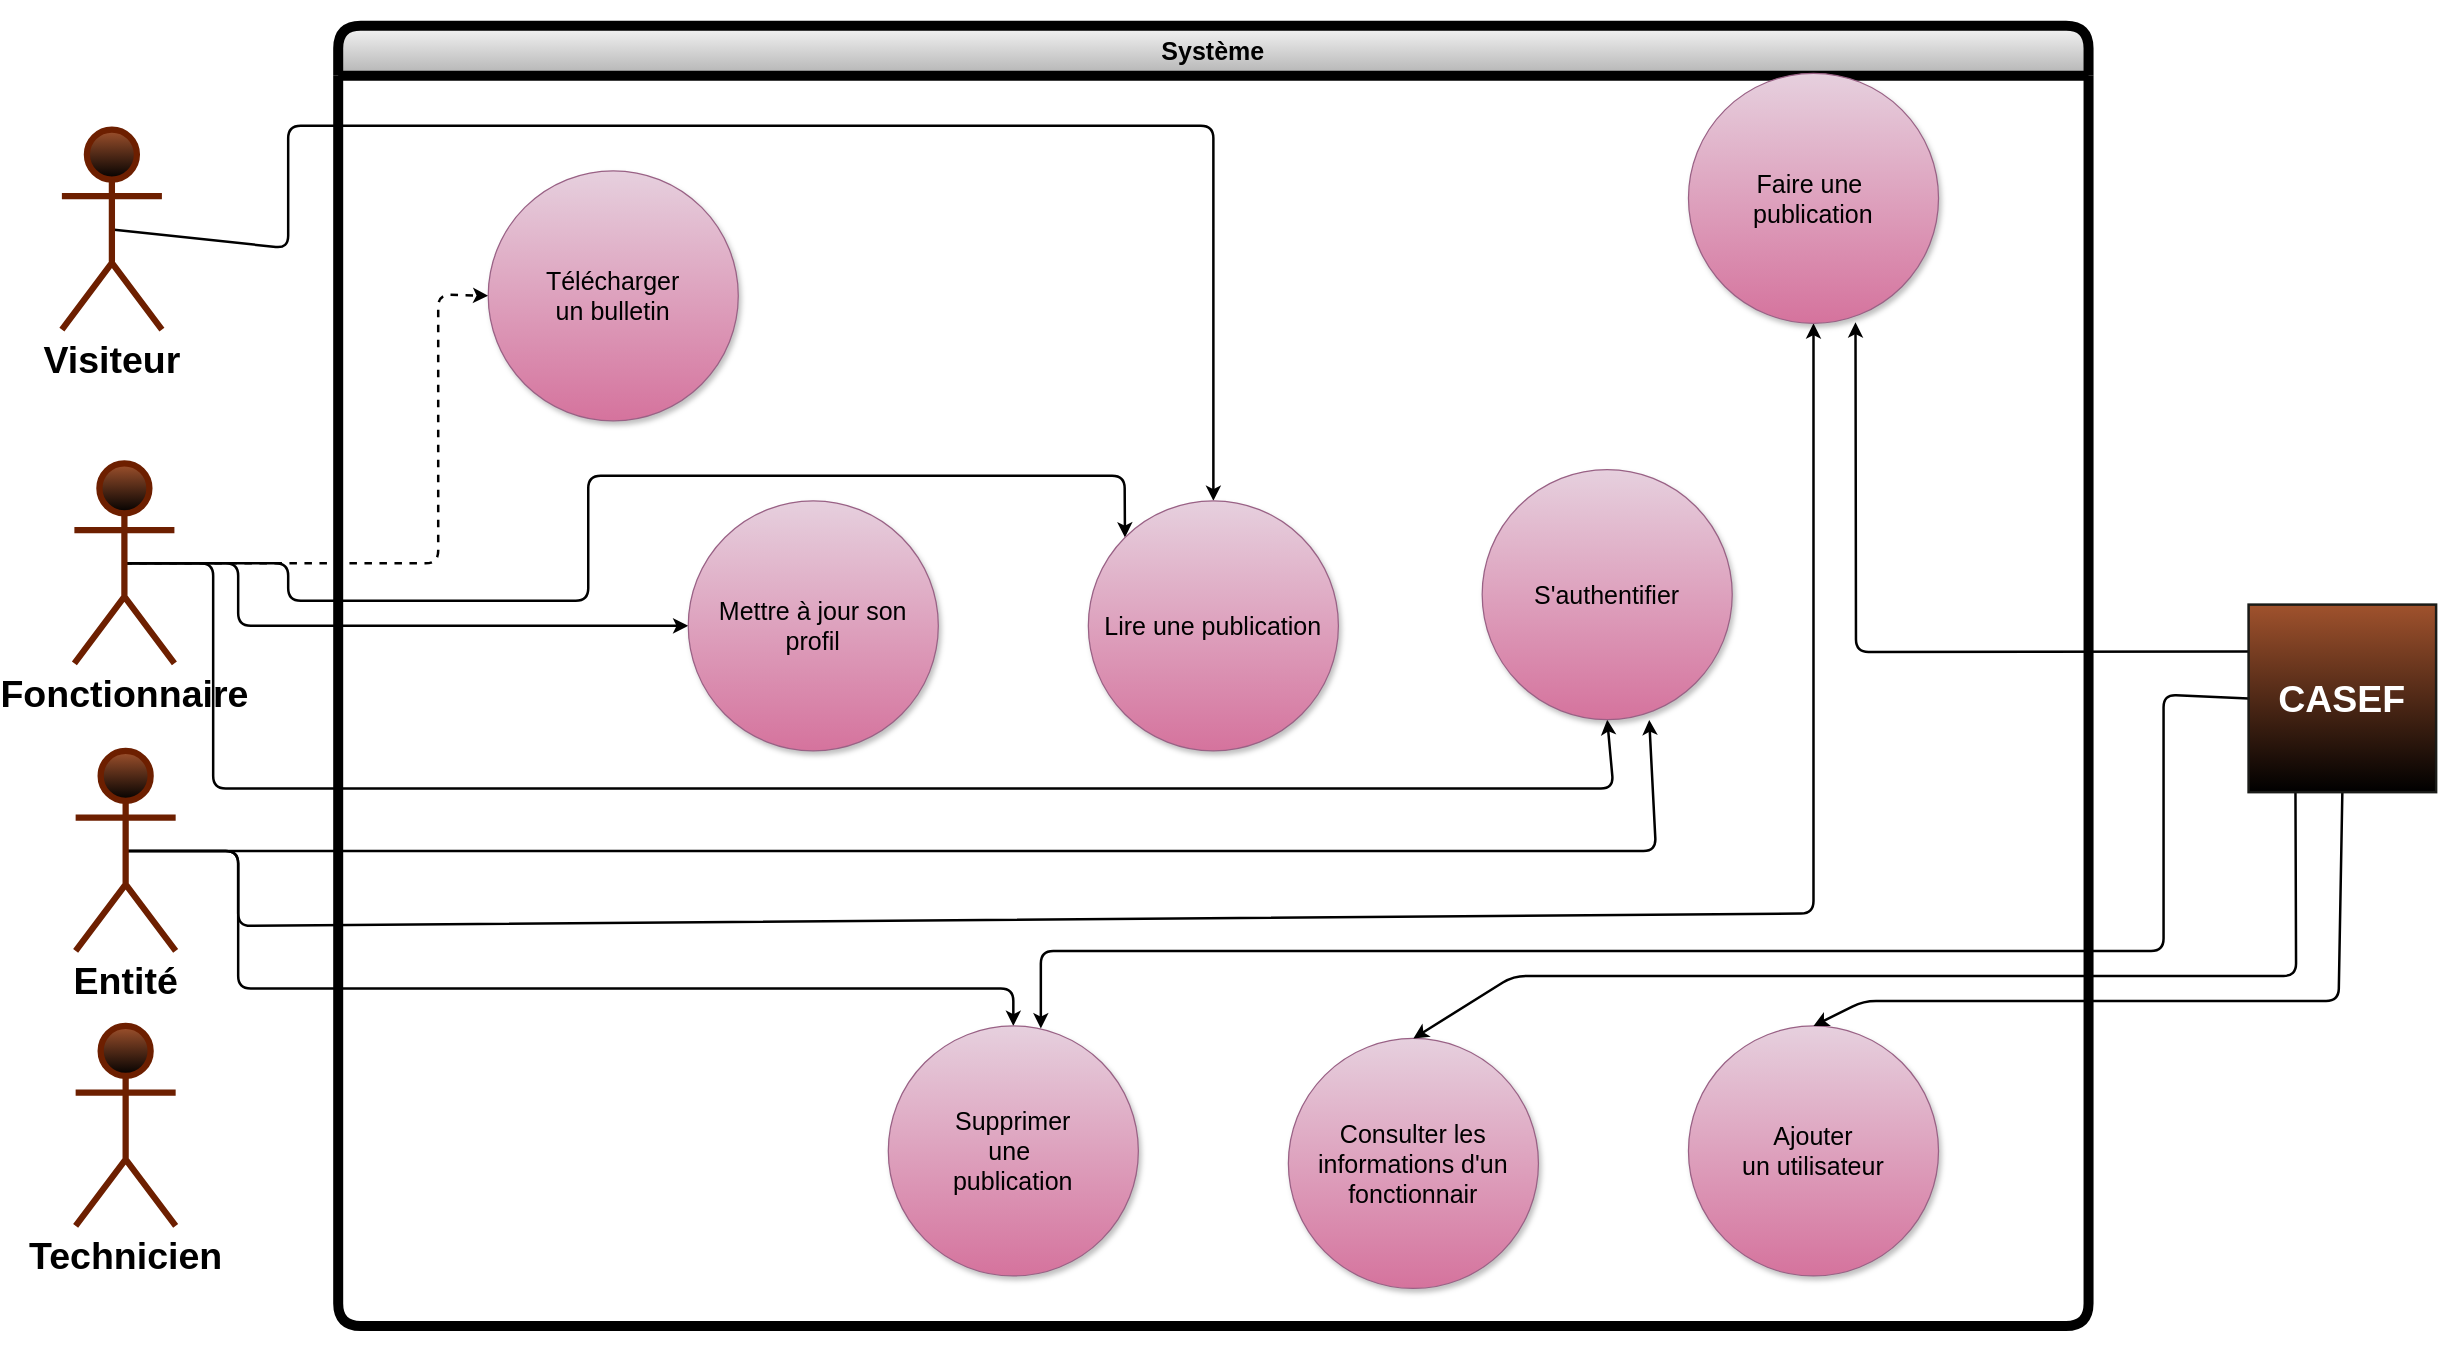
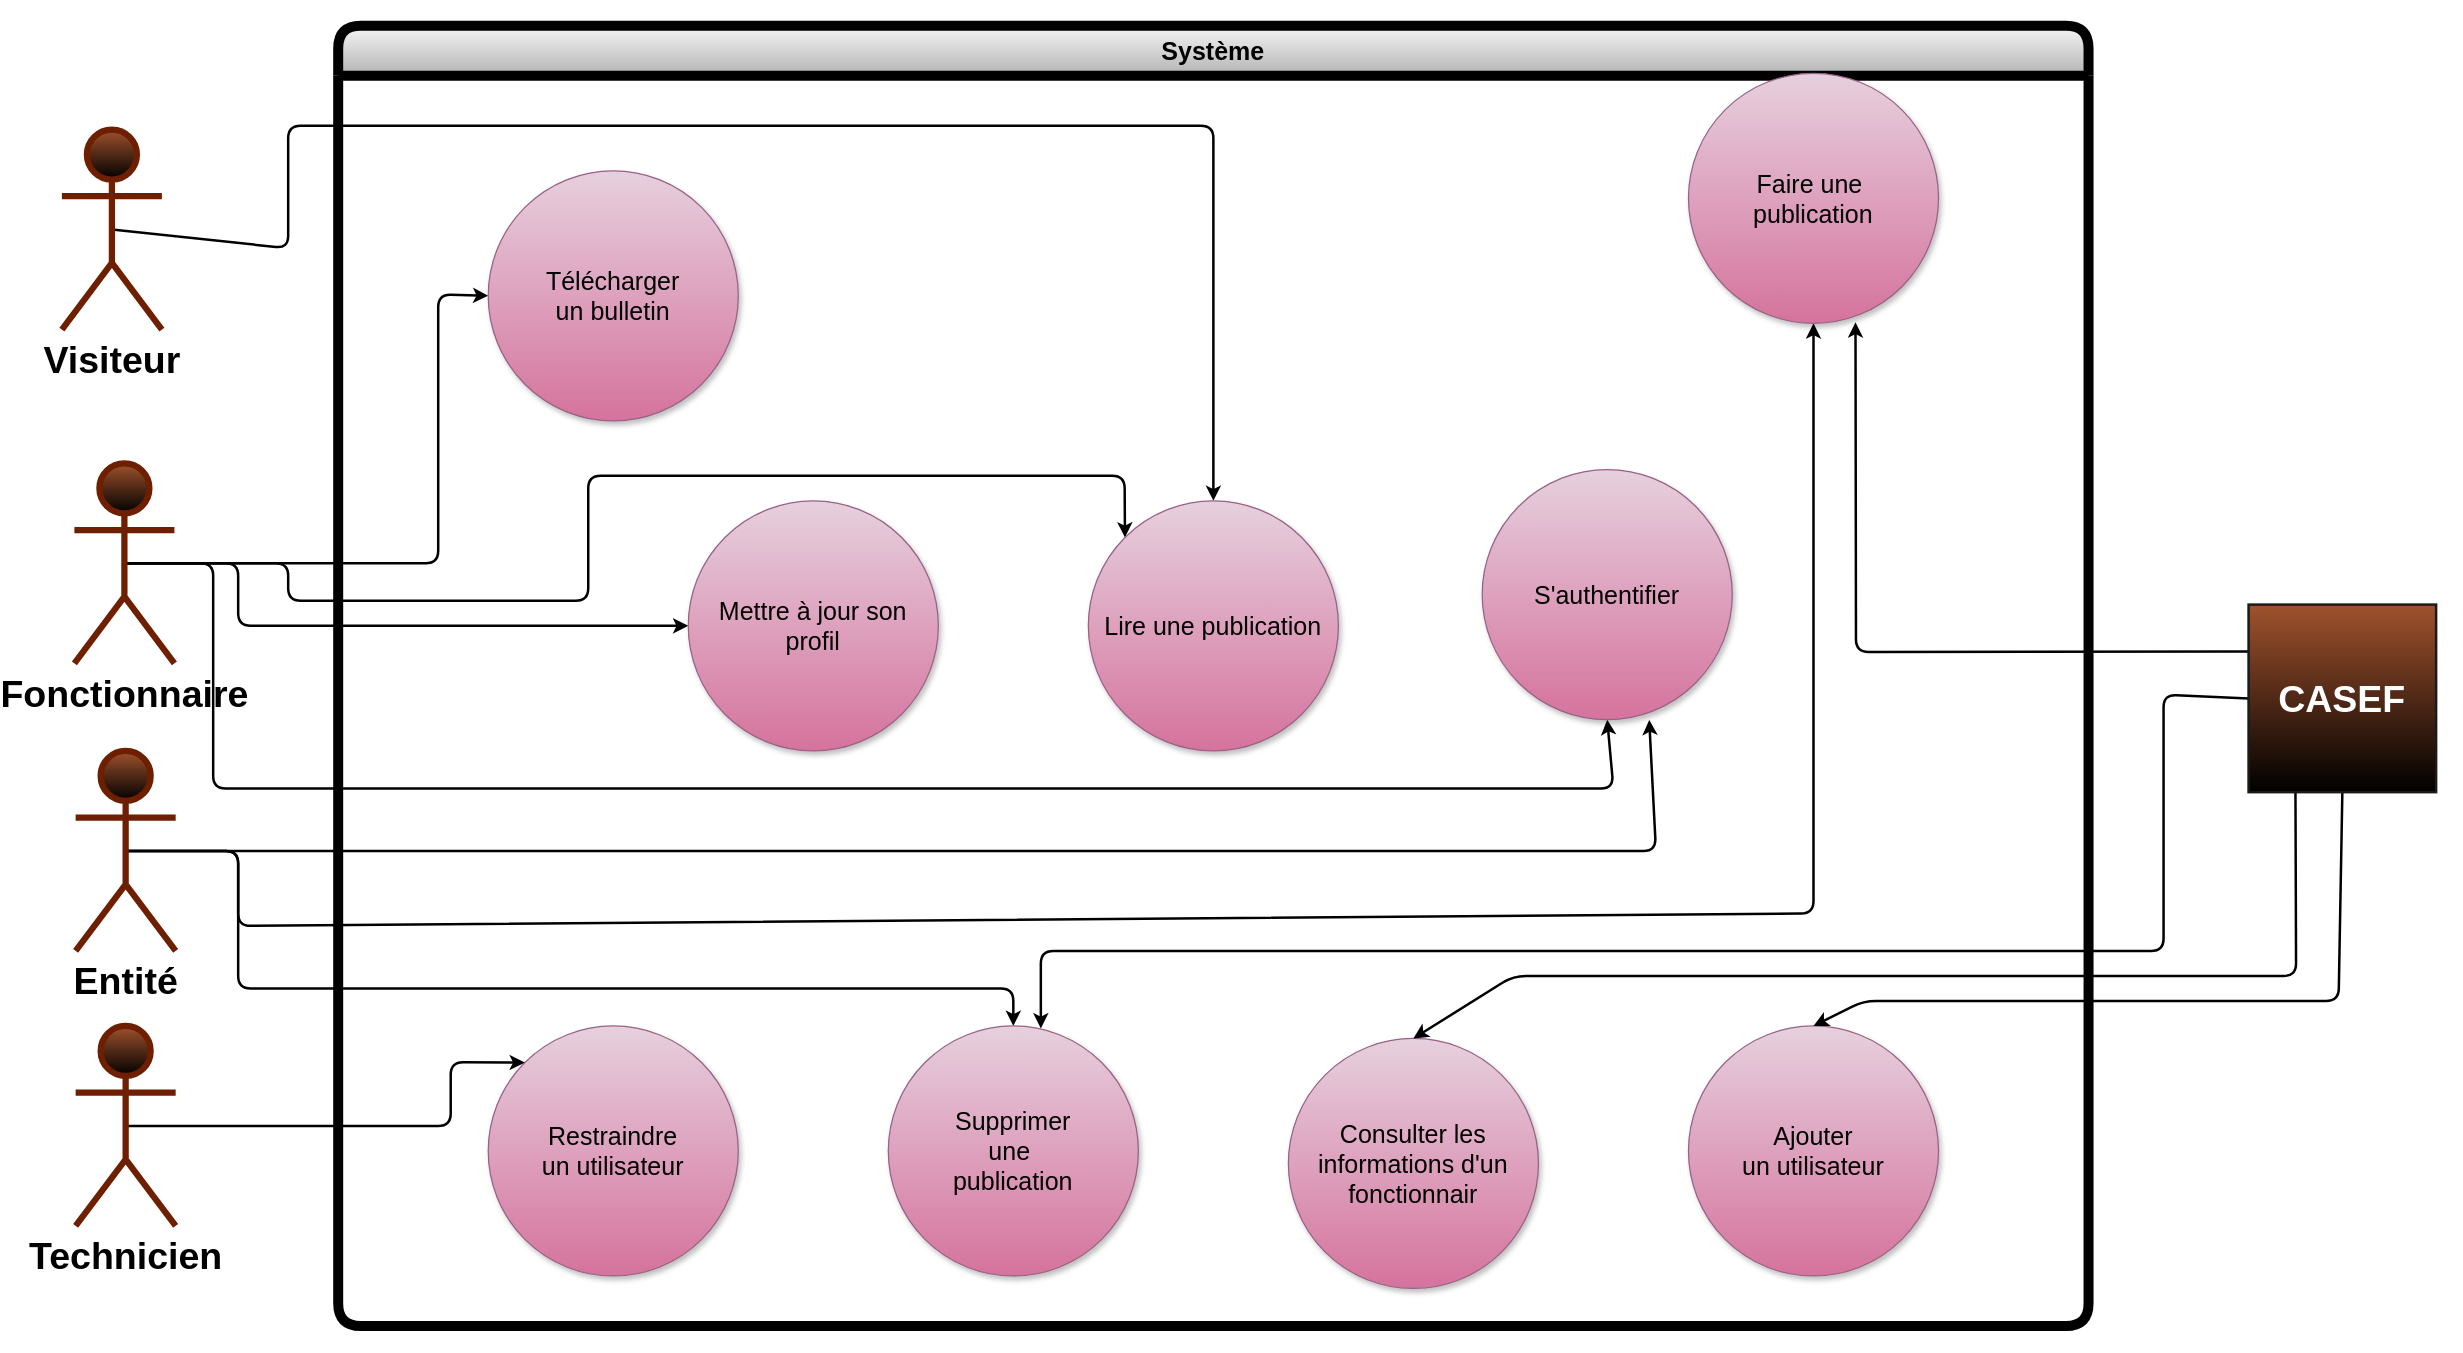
edge "Fonctionnaire" -> "Téléchargerun bulletin": style dashed -> solid
edge "Technicien" -> "Restraindre un utilisateur": added
node "Restraindre un utilisateur": added
